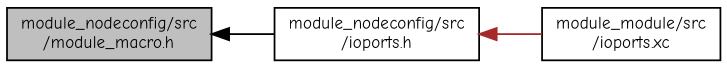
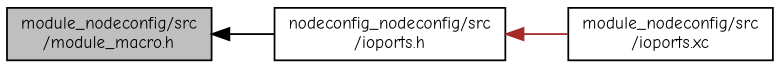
node "module_nodeconfig/src /ioports.h": label "module_nodeconfig/src /ioports.h" -> "nodeconfig_nodeconfig/src /ioports.h"
node "module_module/src /ioports.xc": label "module_module/src /ioports.xc" -> "module_nodeconfig/src /ioports.xc"
